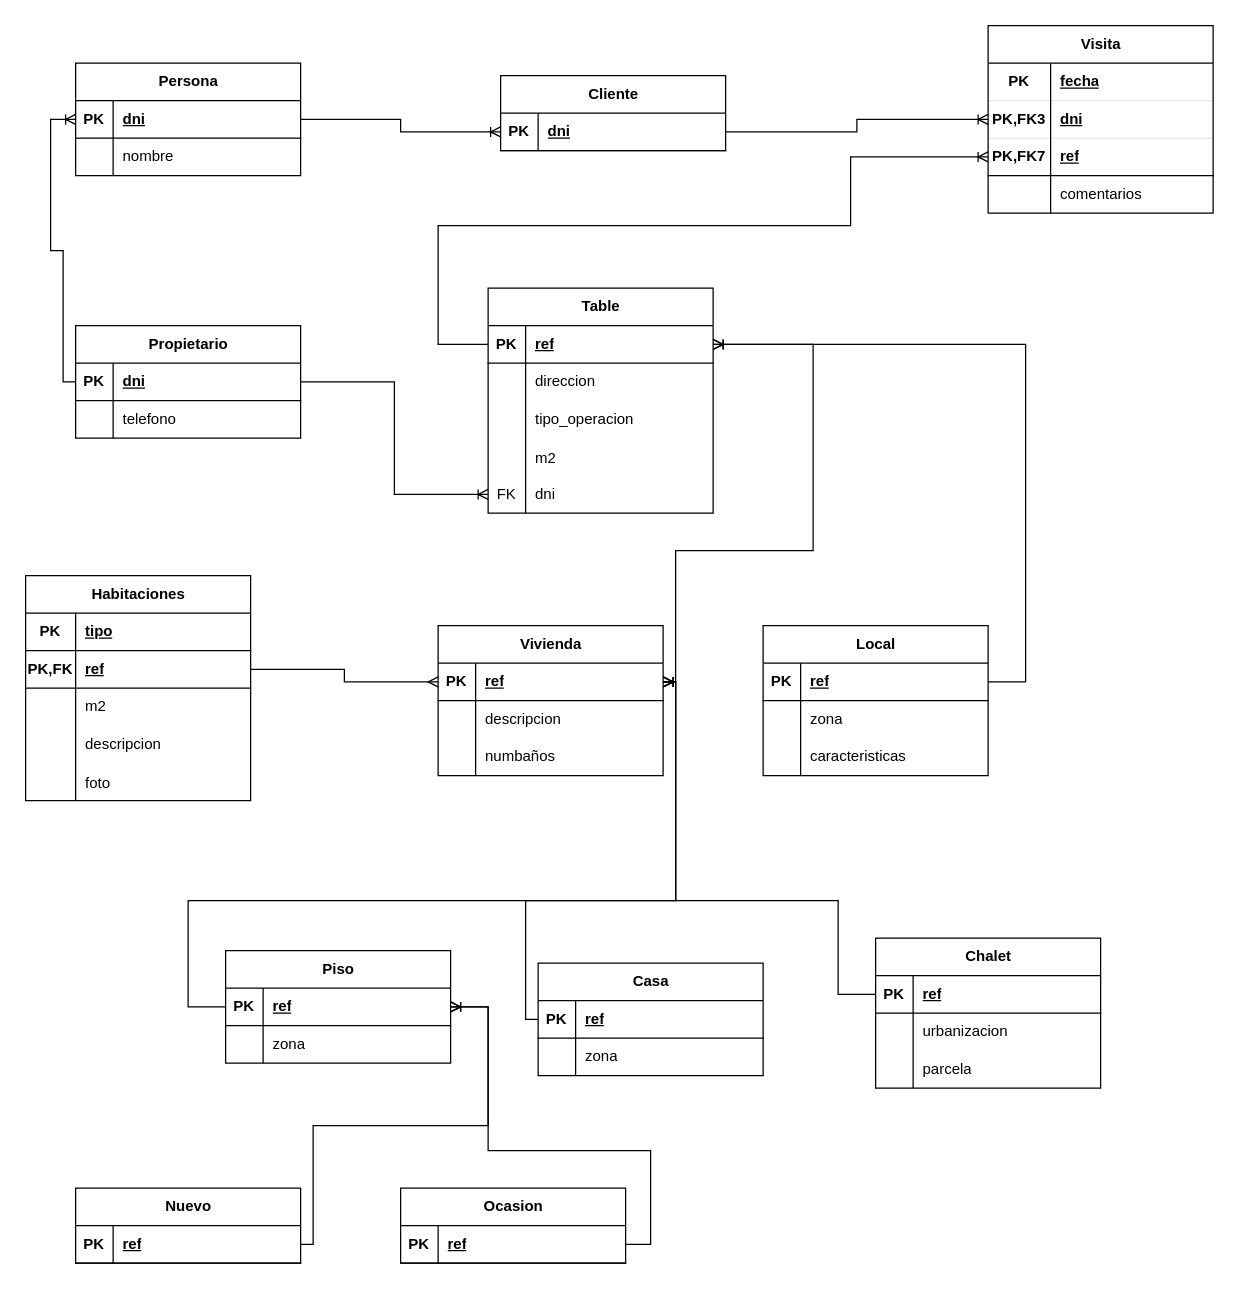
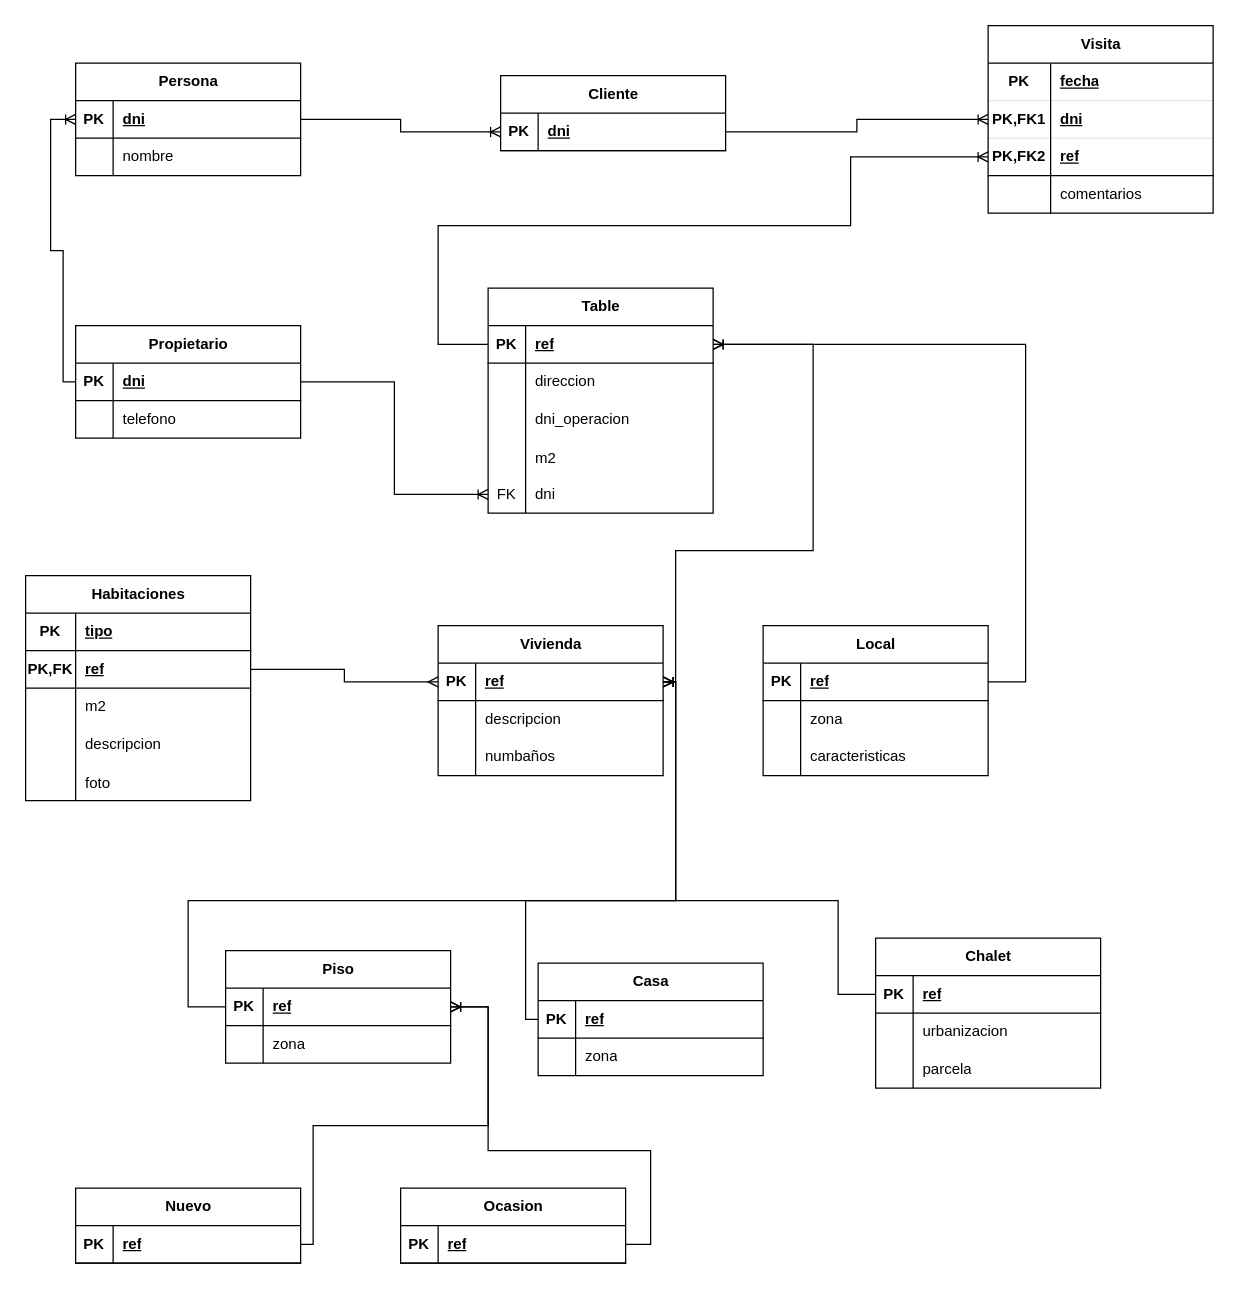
node "PK,FK3": label "PK,FK3" -> "PK,FK1"
node "PK,FK7": label "PK,FK7" -> "PK,FK2"
node "tipo_operacion": label "tipo_operacion" -> "dni_operacion"
